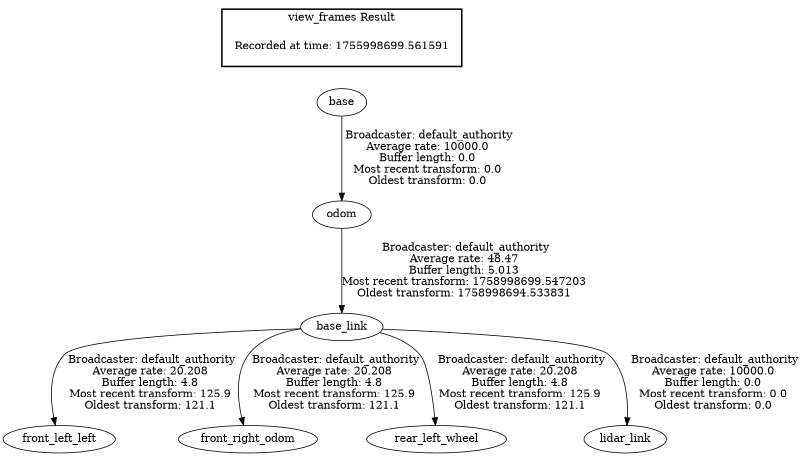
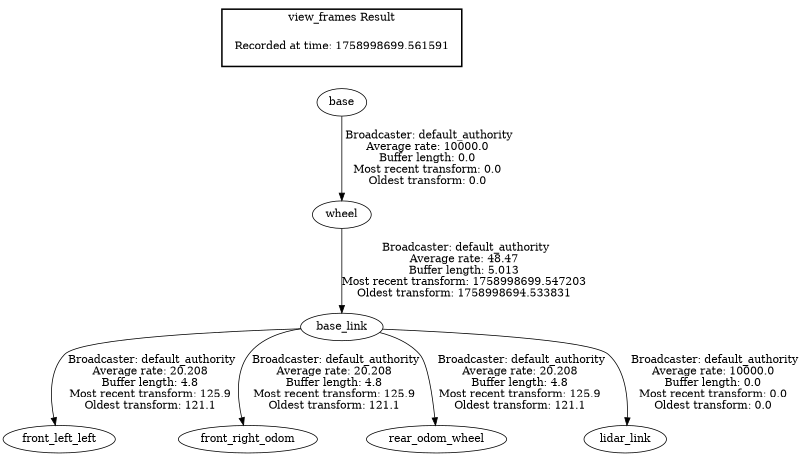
node "Recorded at time: 1755998699.561591": label "Recorded at time: 1755998699.561591" -> "Recorded at time: 1758998699.561591"
node "odom": label "odom" -> "wheel"
node "rear_left_wheel": label "rear_left_wheel" -> "rear_odom_wheel"
